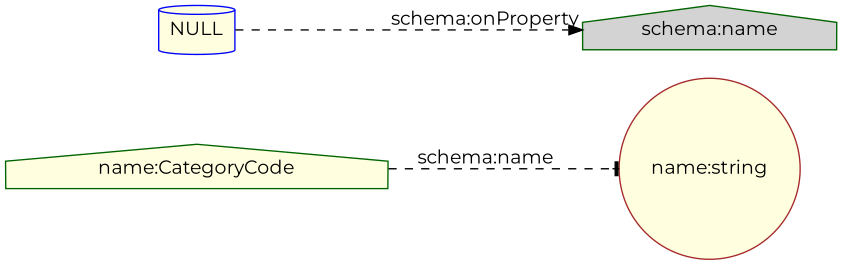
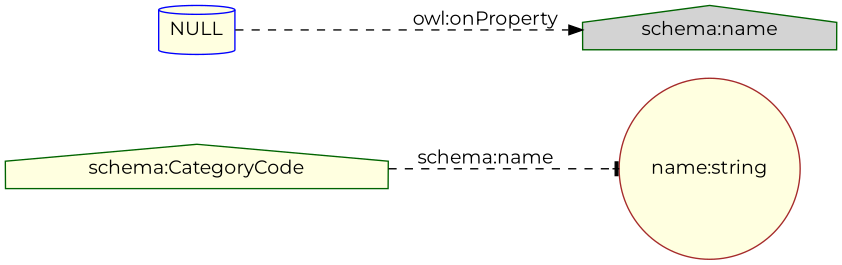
edge "NULL" -> "schema:name": label "schema:onProperty" -> "owl:onProperty"
node "name:CategoryCode": label "name:CategoryCode" -> "schema:CategoryCode"
